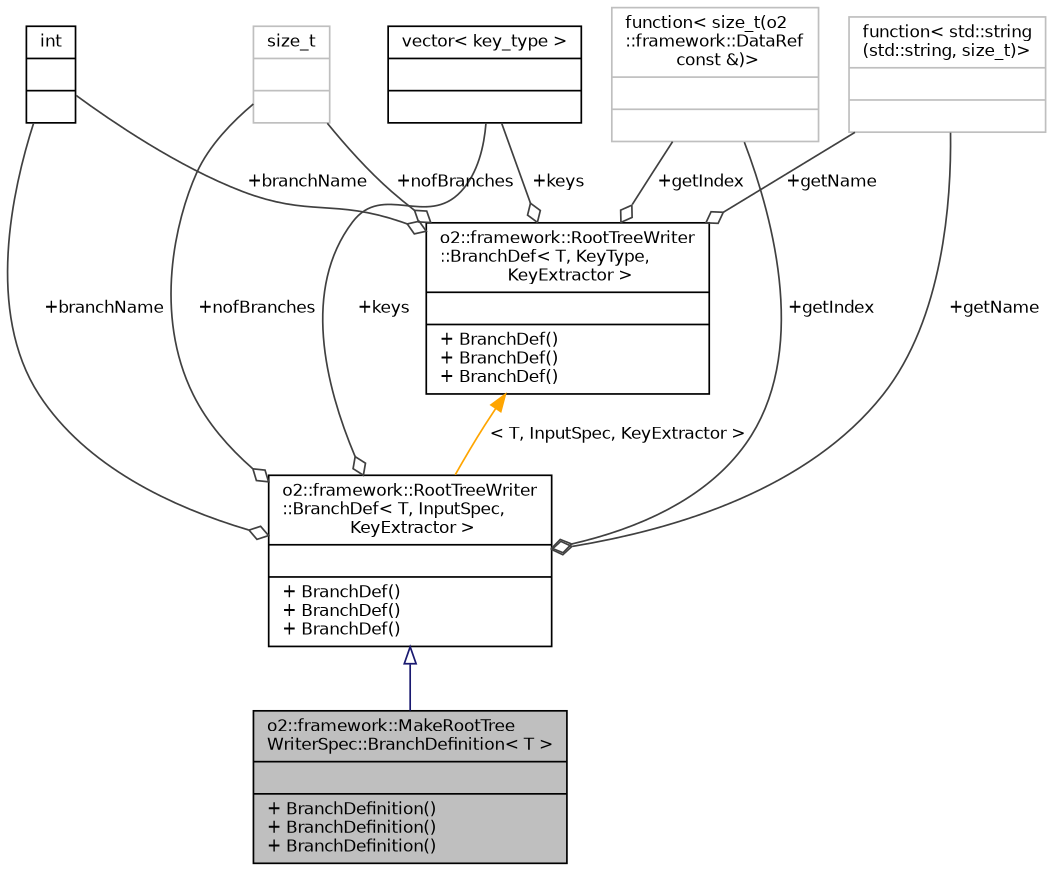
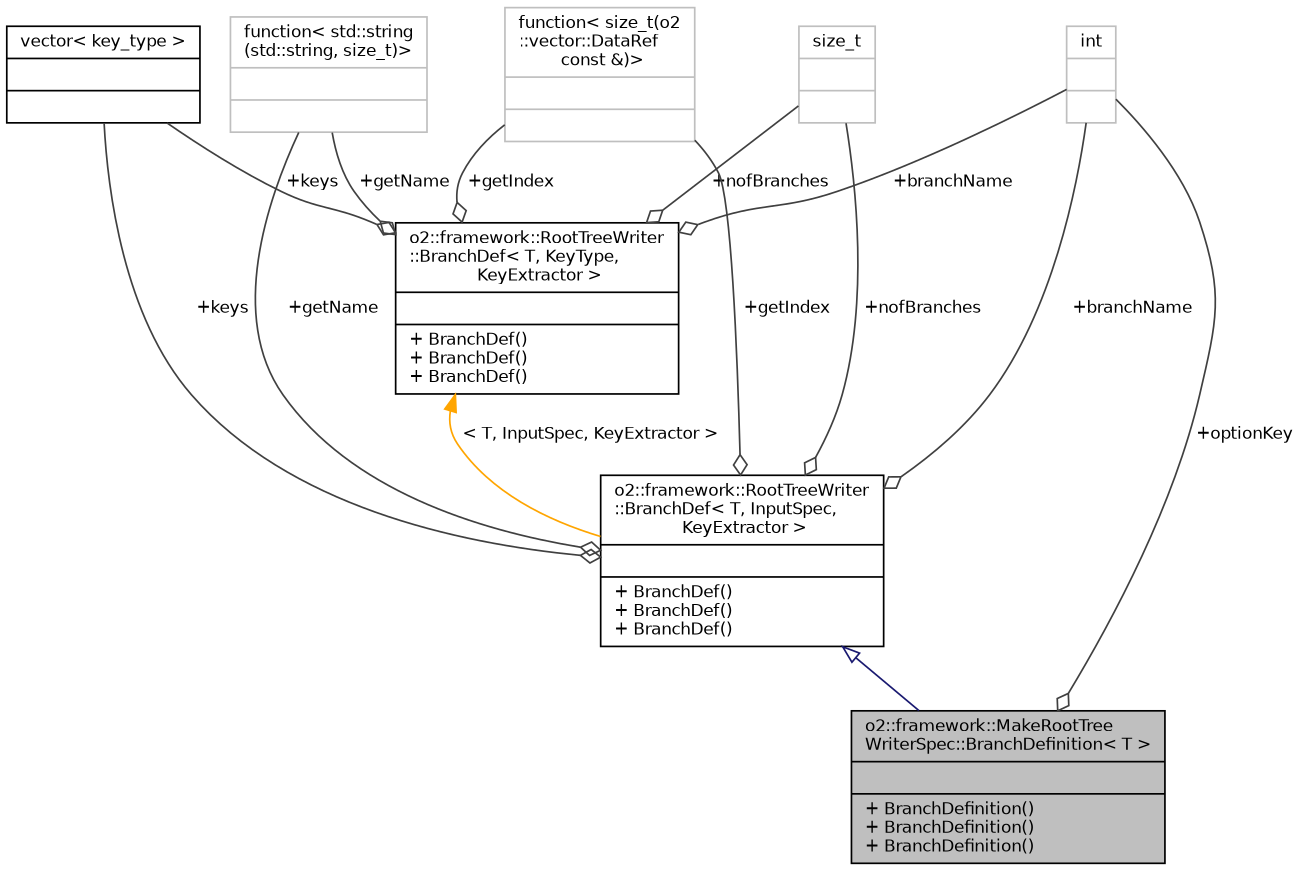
node "function< size_t(o2": text "::framework::DataRef" -> "::vector::DataRef"
node "int": color black -> grey75
edge "int" -> "o2::framework::MakeRootTree": added, label "+optionKey"
